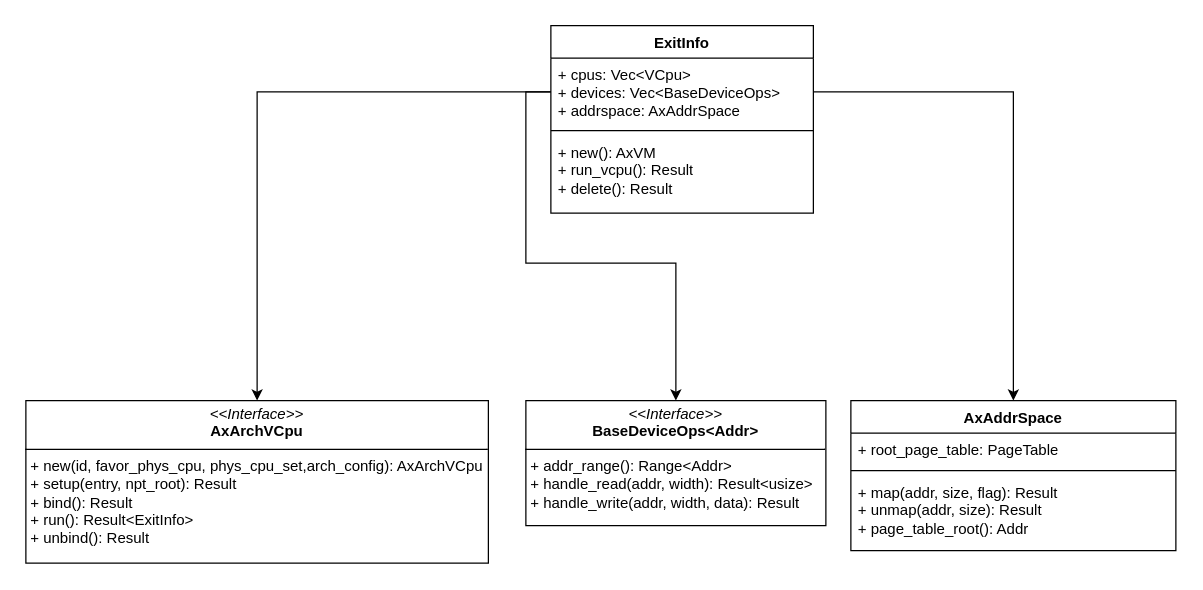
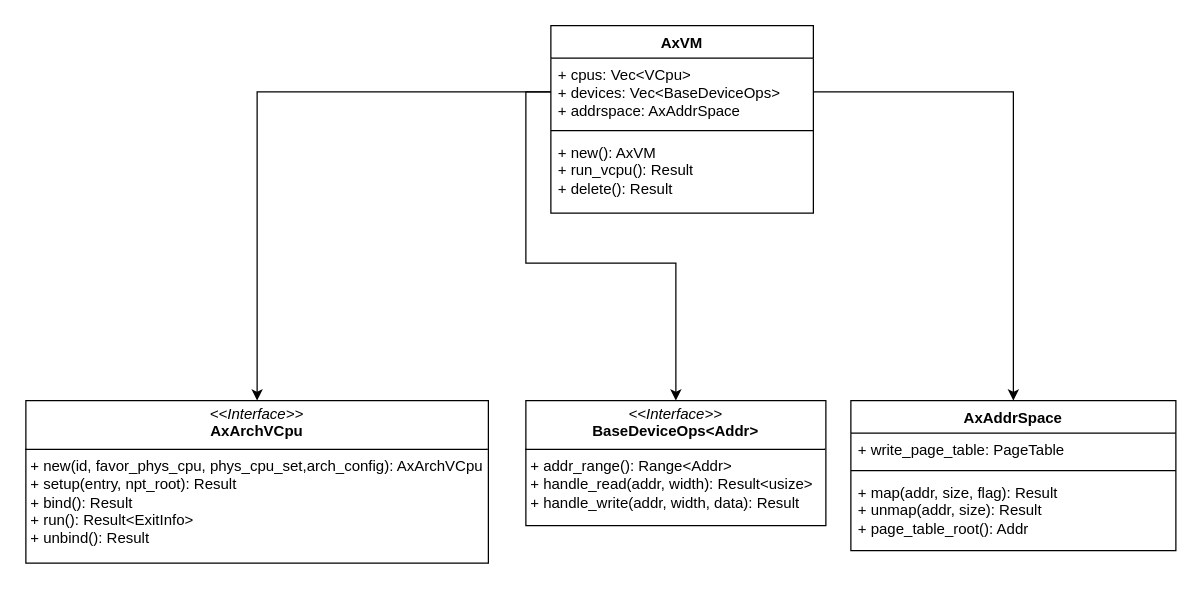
node "ExitInfo": label "ExitInfo" -> "AxVM"
node "+ root_page_table: PageTable": label "+ root_page_table: PageTable" -> "+ write_page_table: PageTable"
